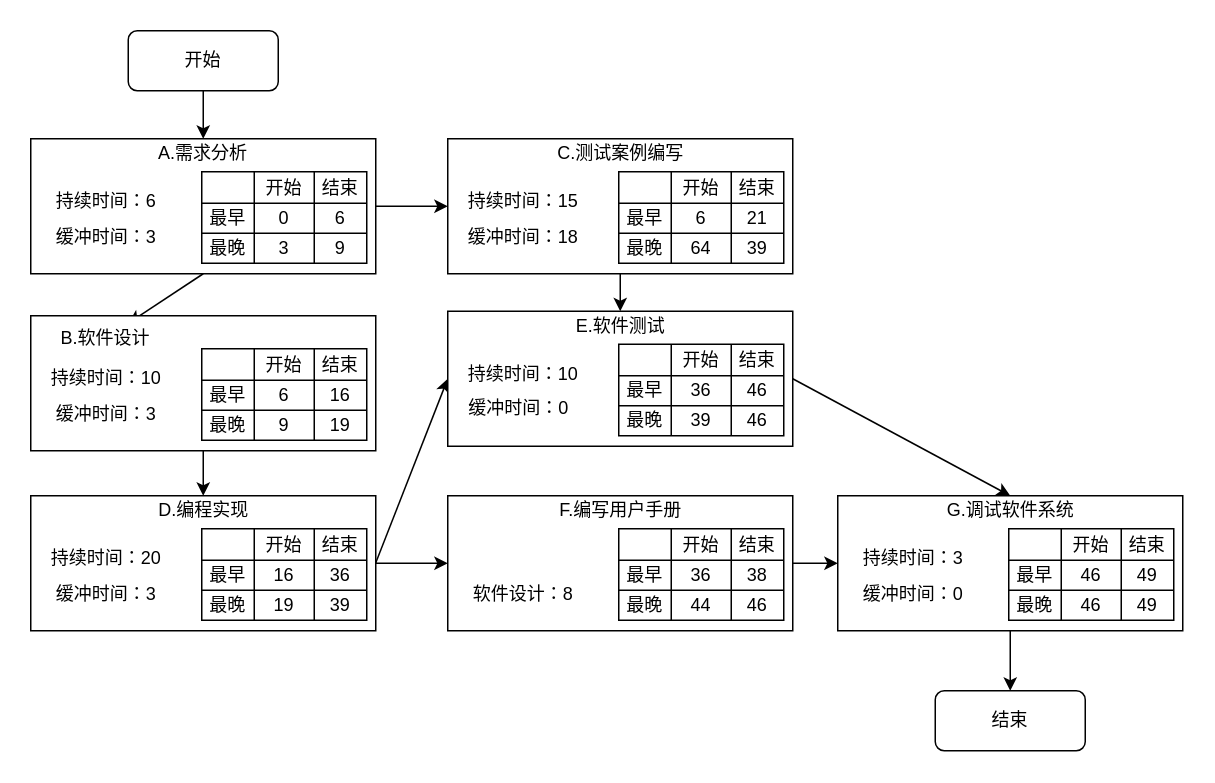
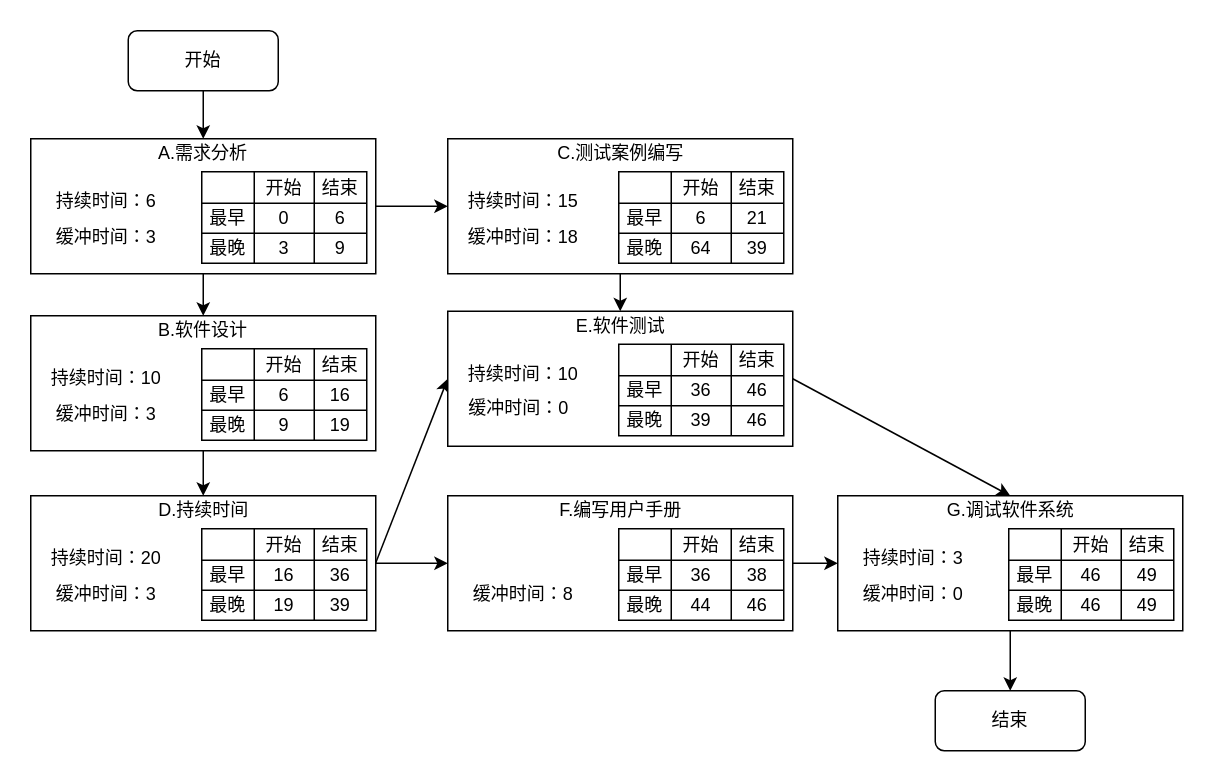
node "B.软件设计": moved (106, 338) -> (203, 331)
node "D.编程实现": label "D.编程实现" -> "D.持续时间"
node "软件设计：8": label "软件设计：8" -> "缓冲时间：8"
